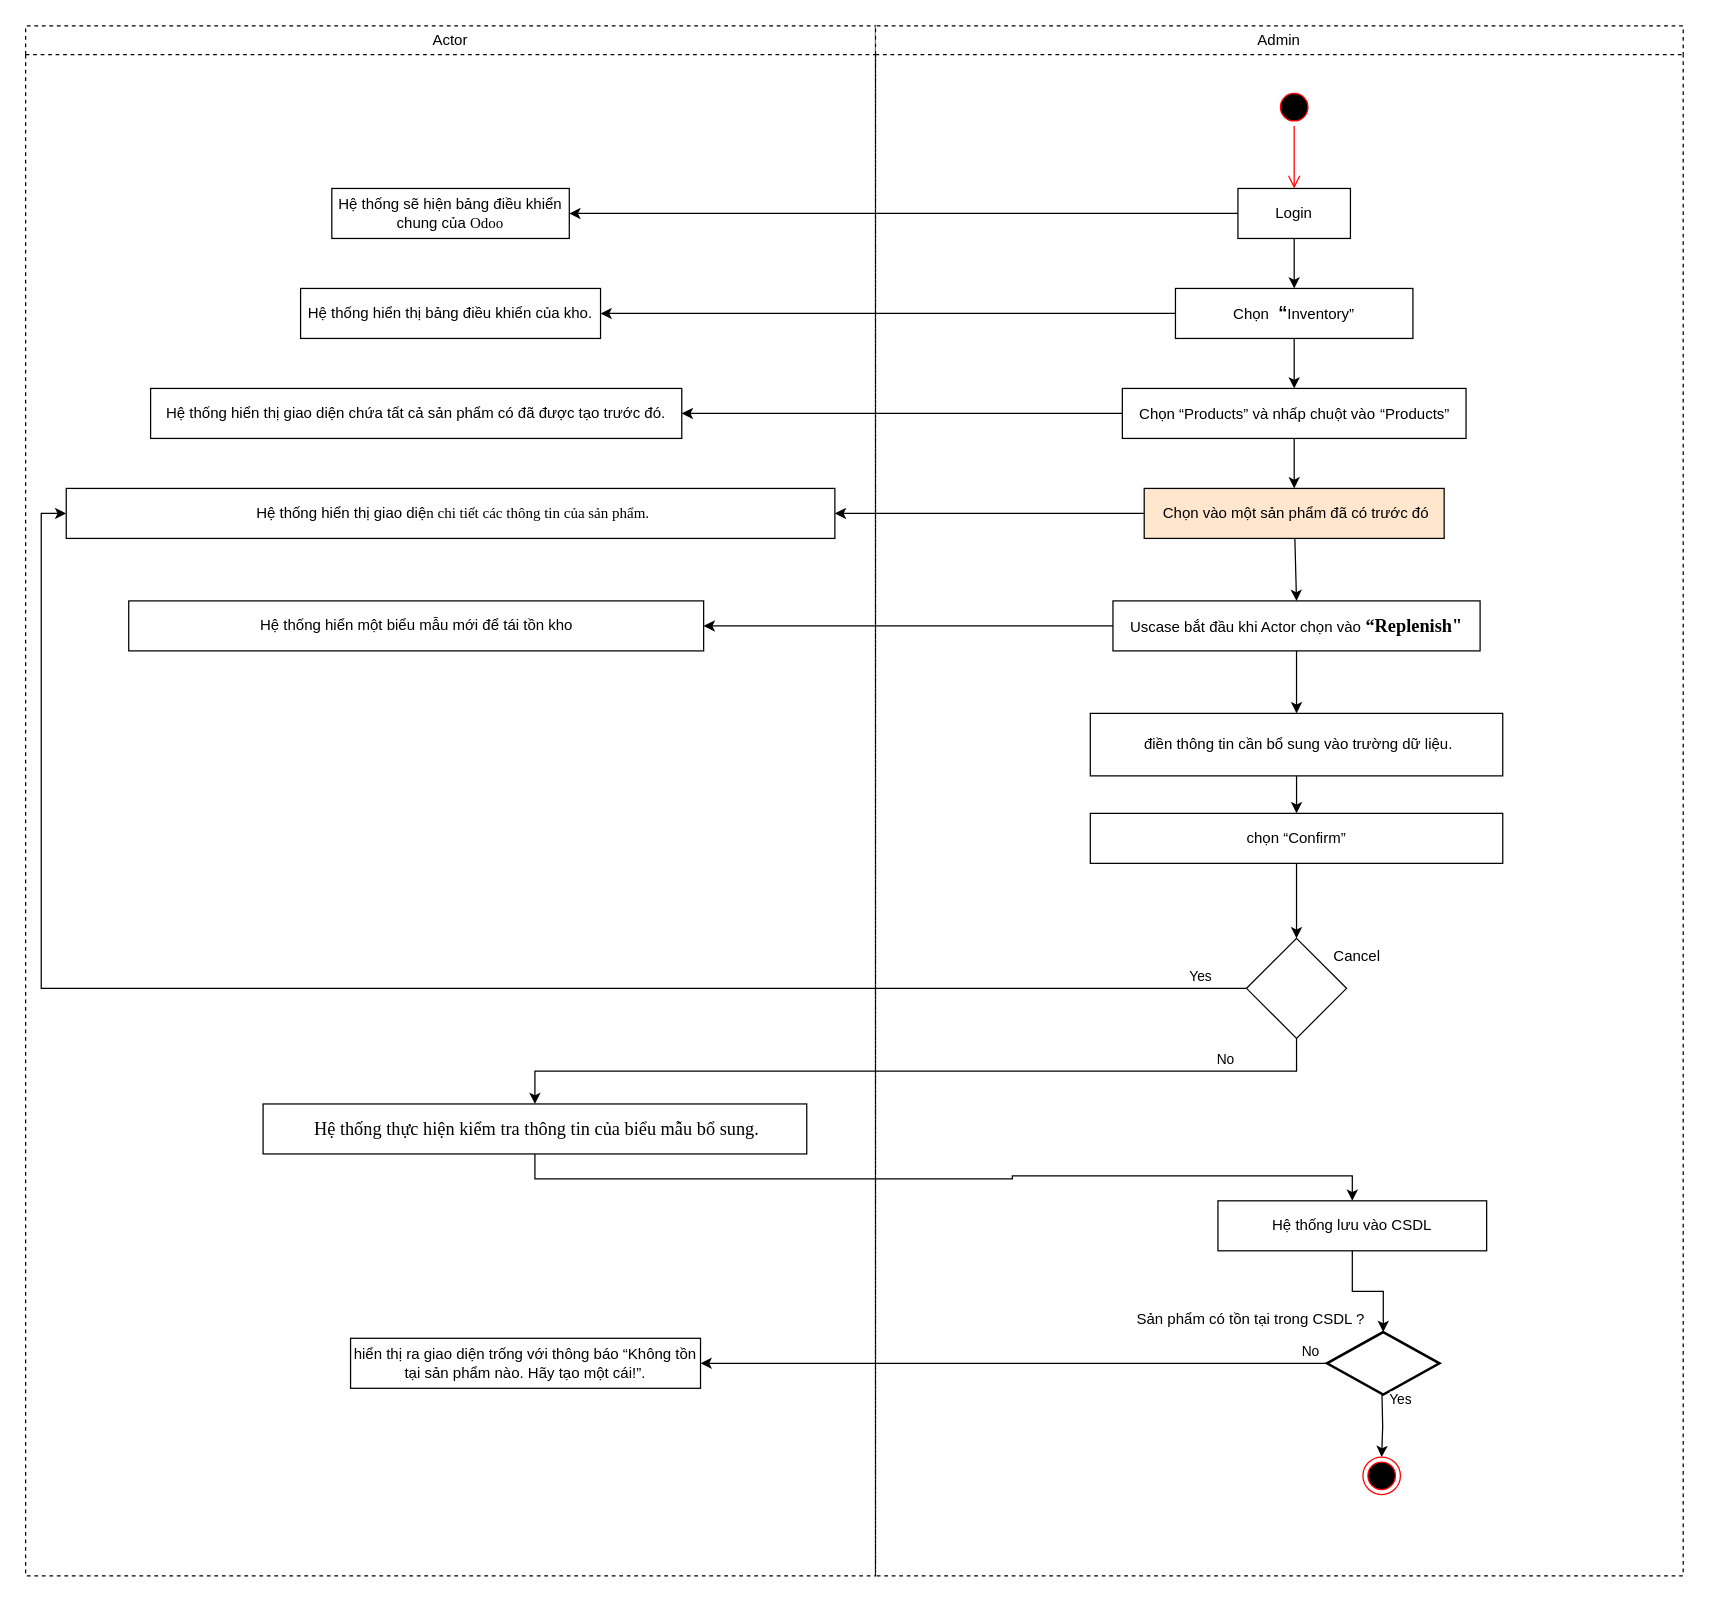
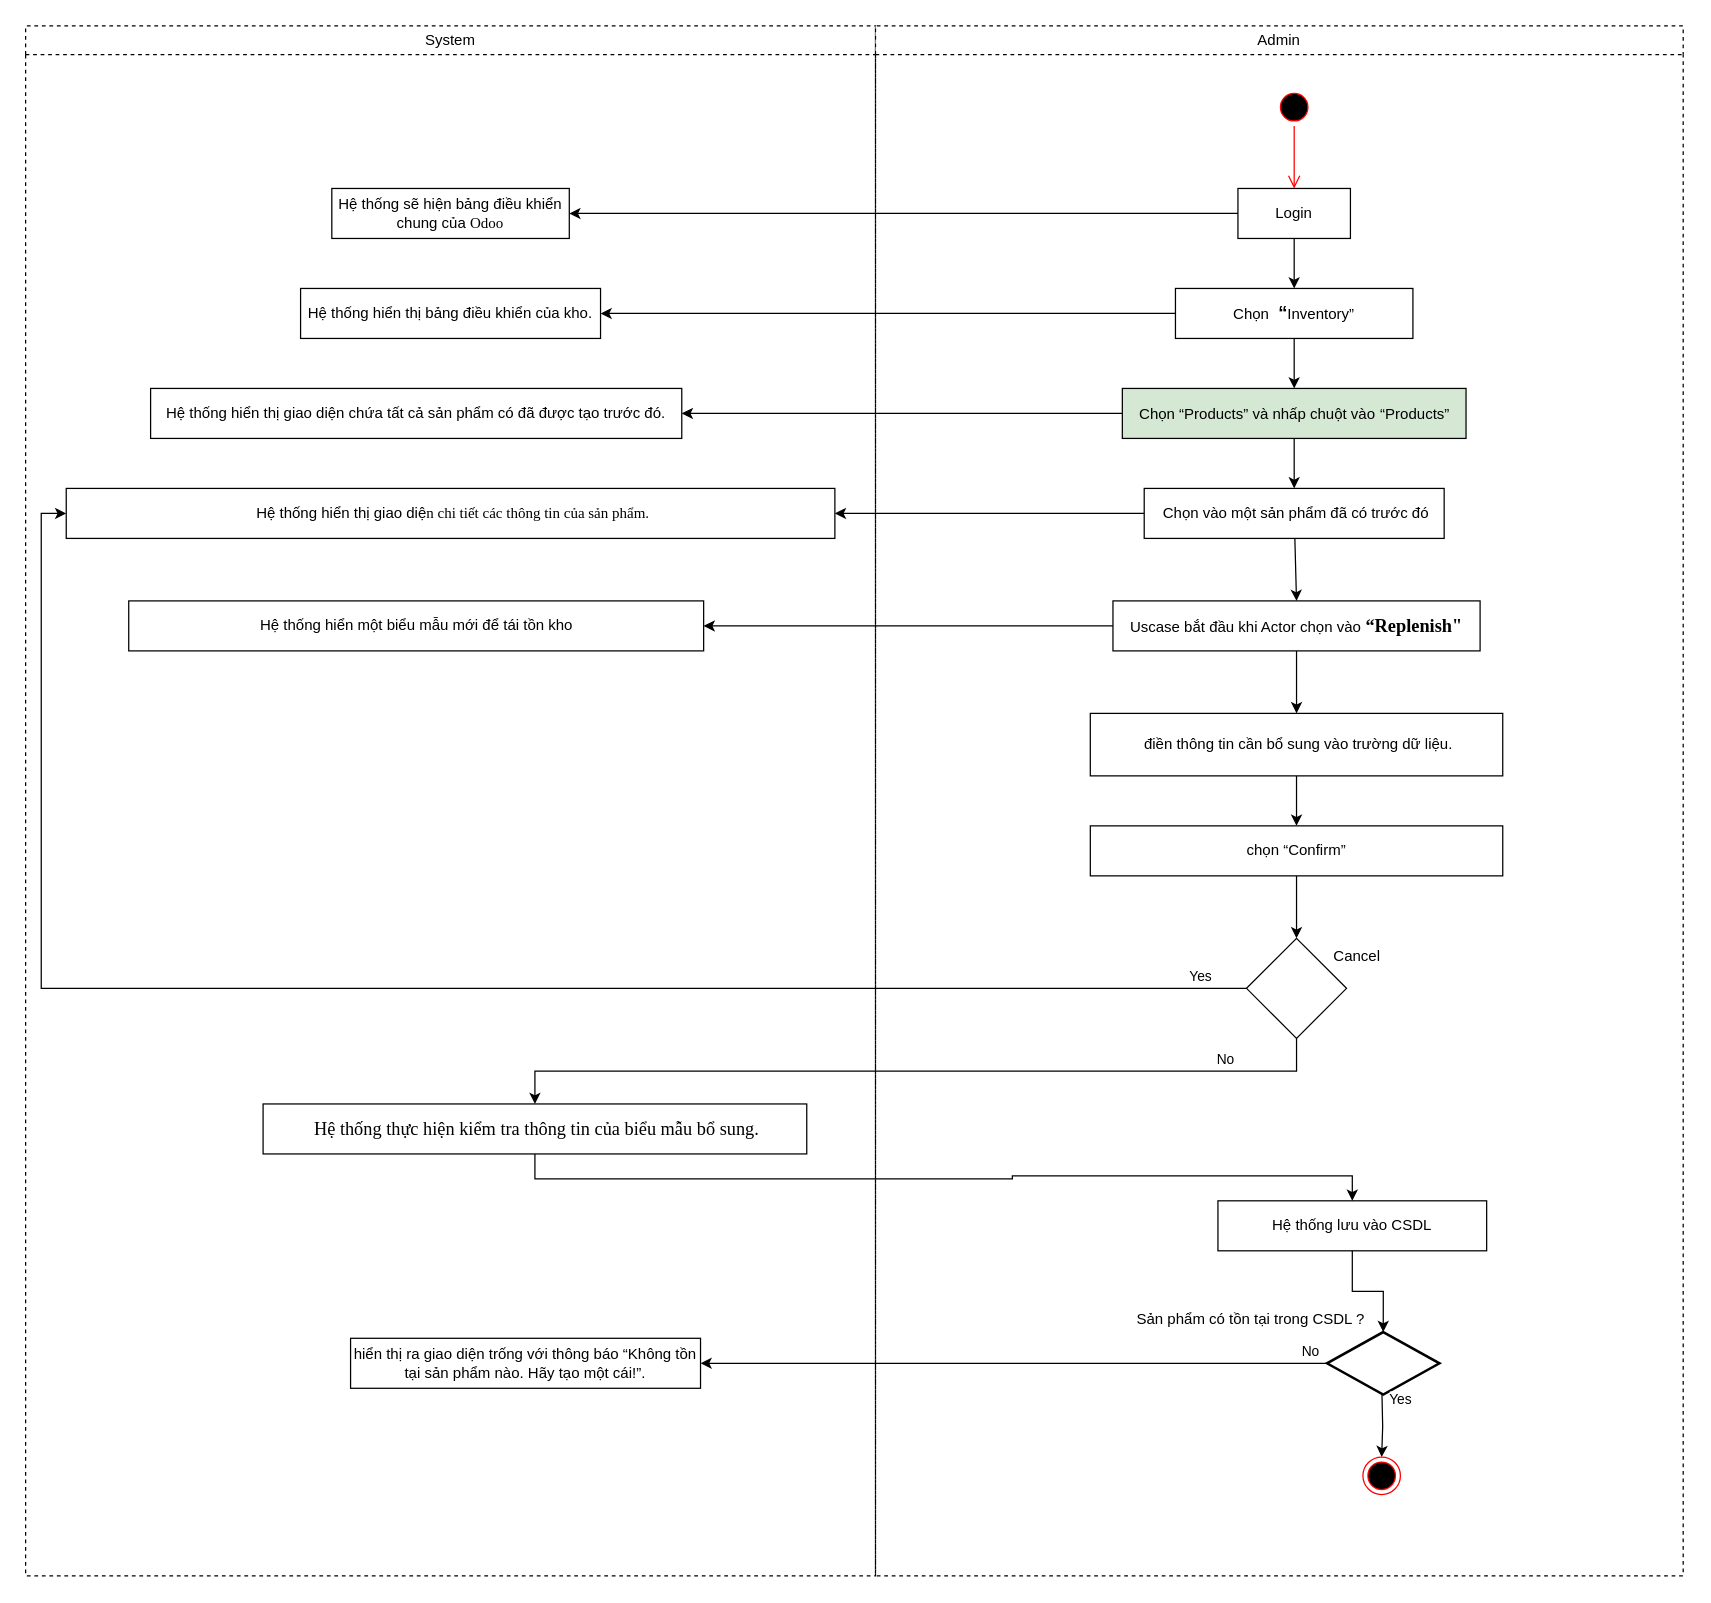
node "Actor": label "Actor" -> "System"
node "Chọn “Products” và nhấp chuột vào “Products”": fillcolor #ffffff -> #d5e8d4
node "Chọn vào một sản phẩm đã có trước đó": fillcolor #ffe6cc -> #ffffff
node "chọn “Confirm”": moved (1297, 838) -> (1297, 851)
